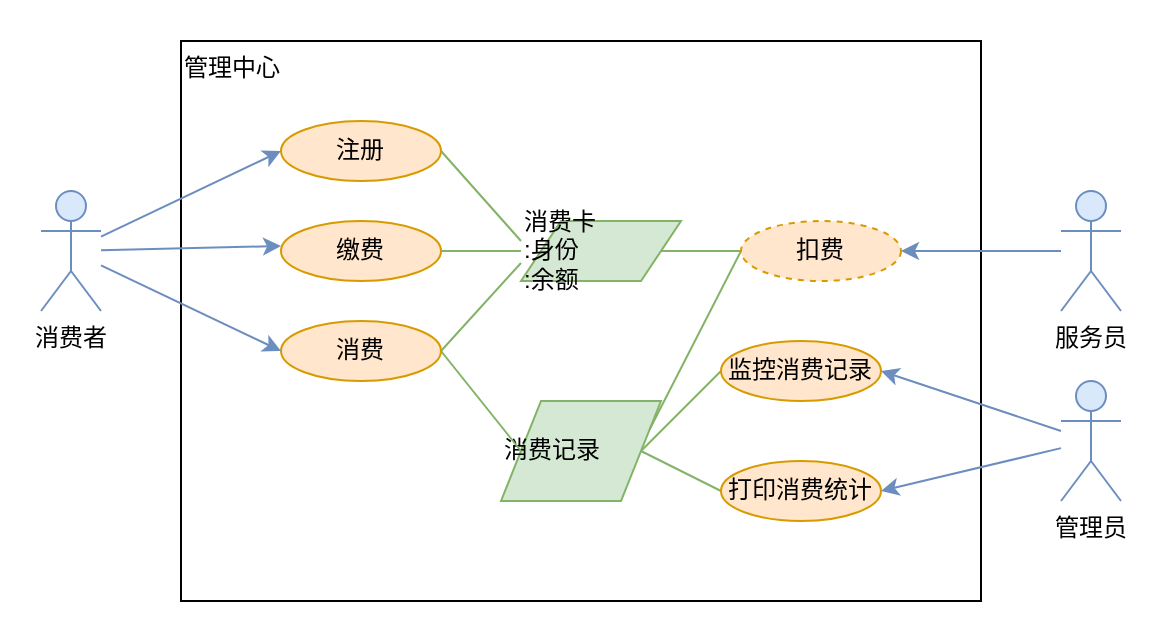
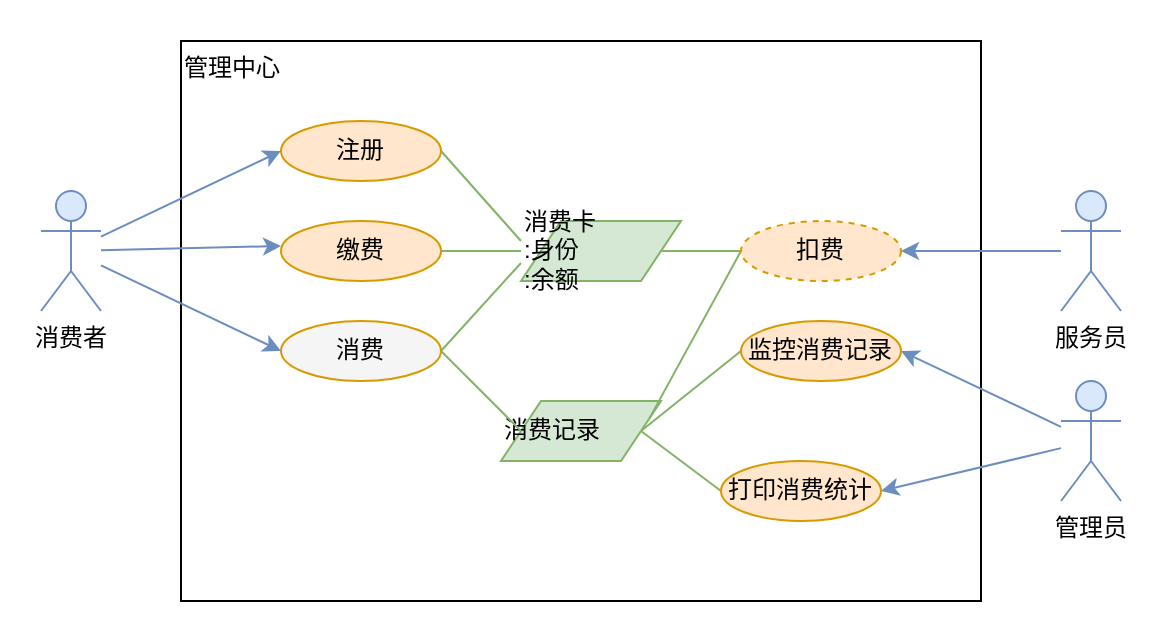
node "消费": fillcolor #ffe6cc -> #f5f5f5
node "监控消费记录": moved (801, 371) -> (821, 351)
node "消费记录": size 160x100 -> 160x60
